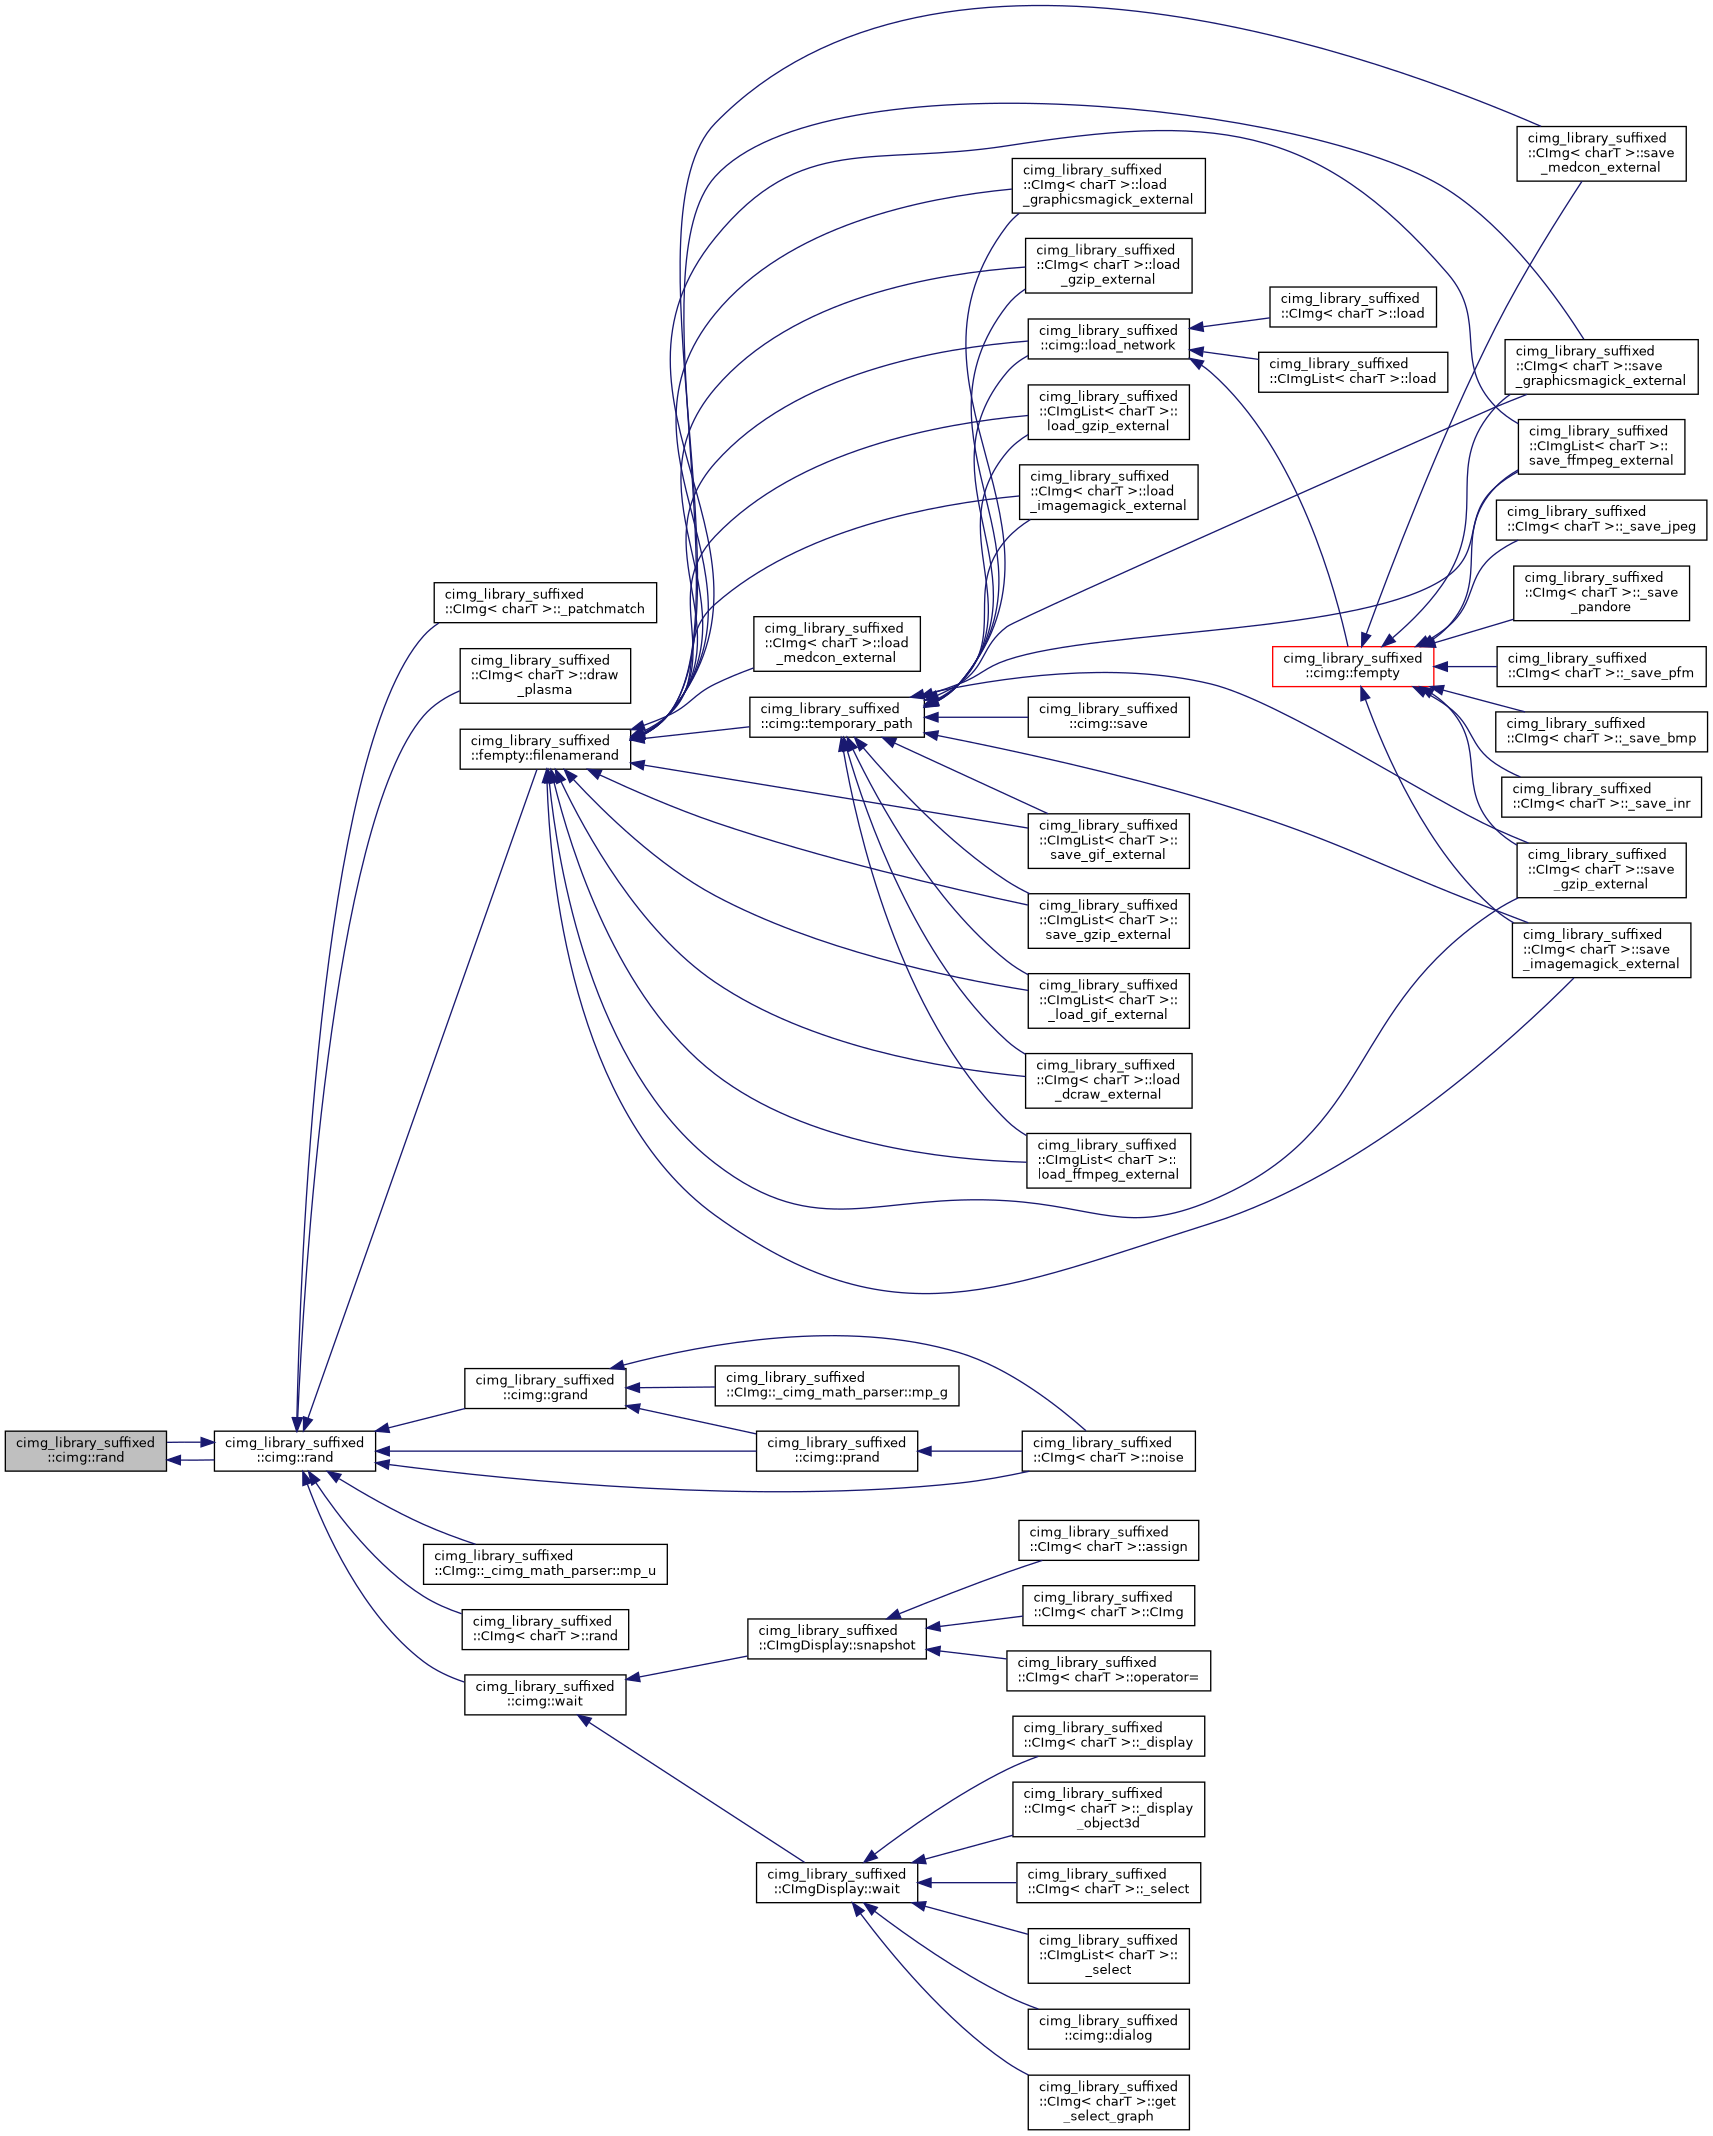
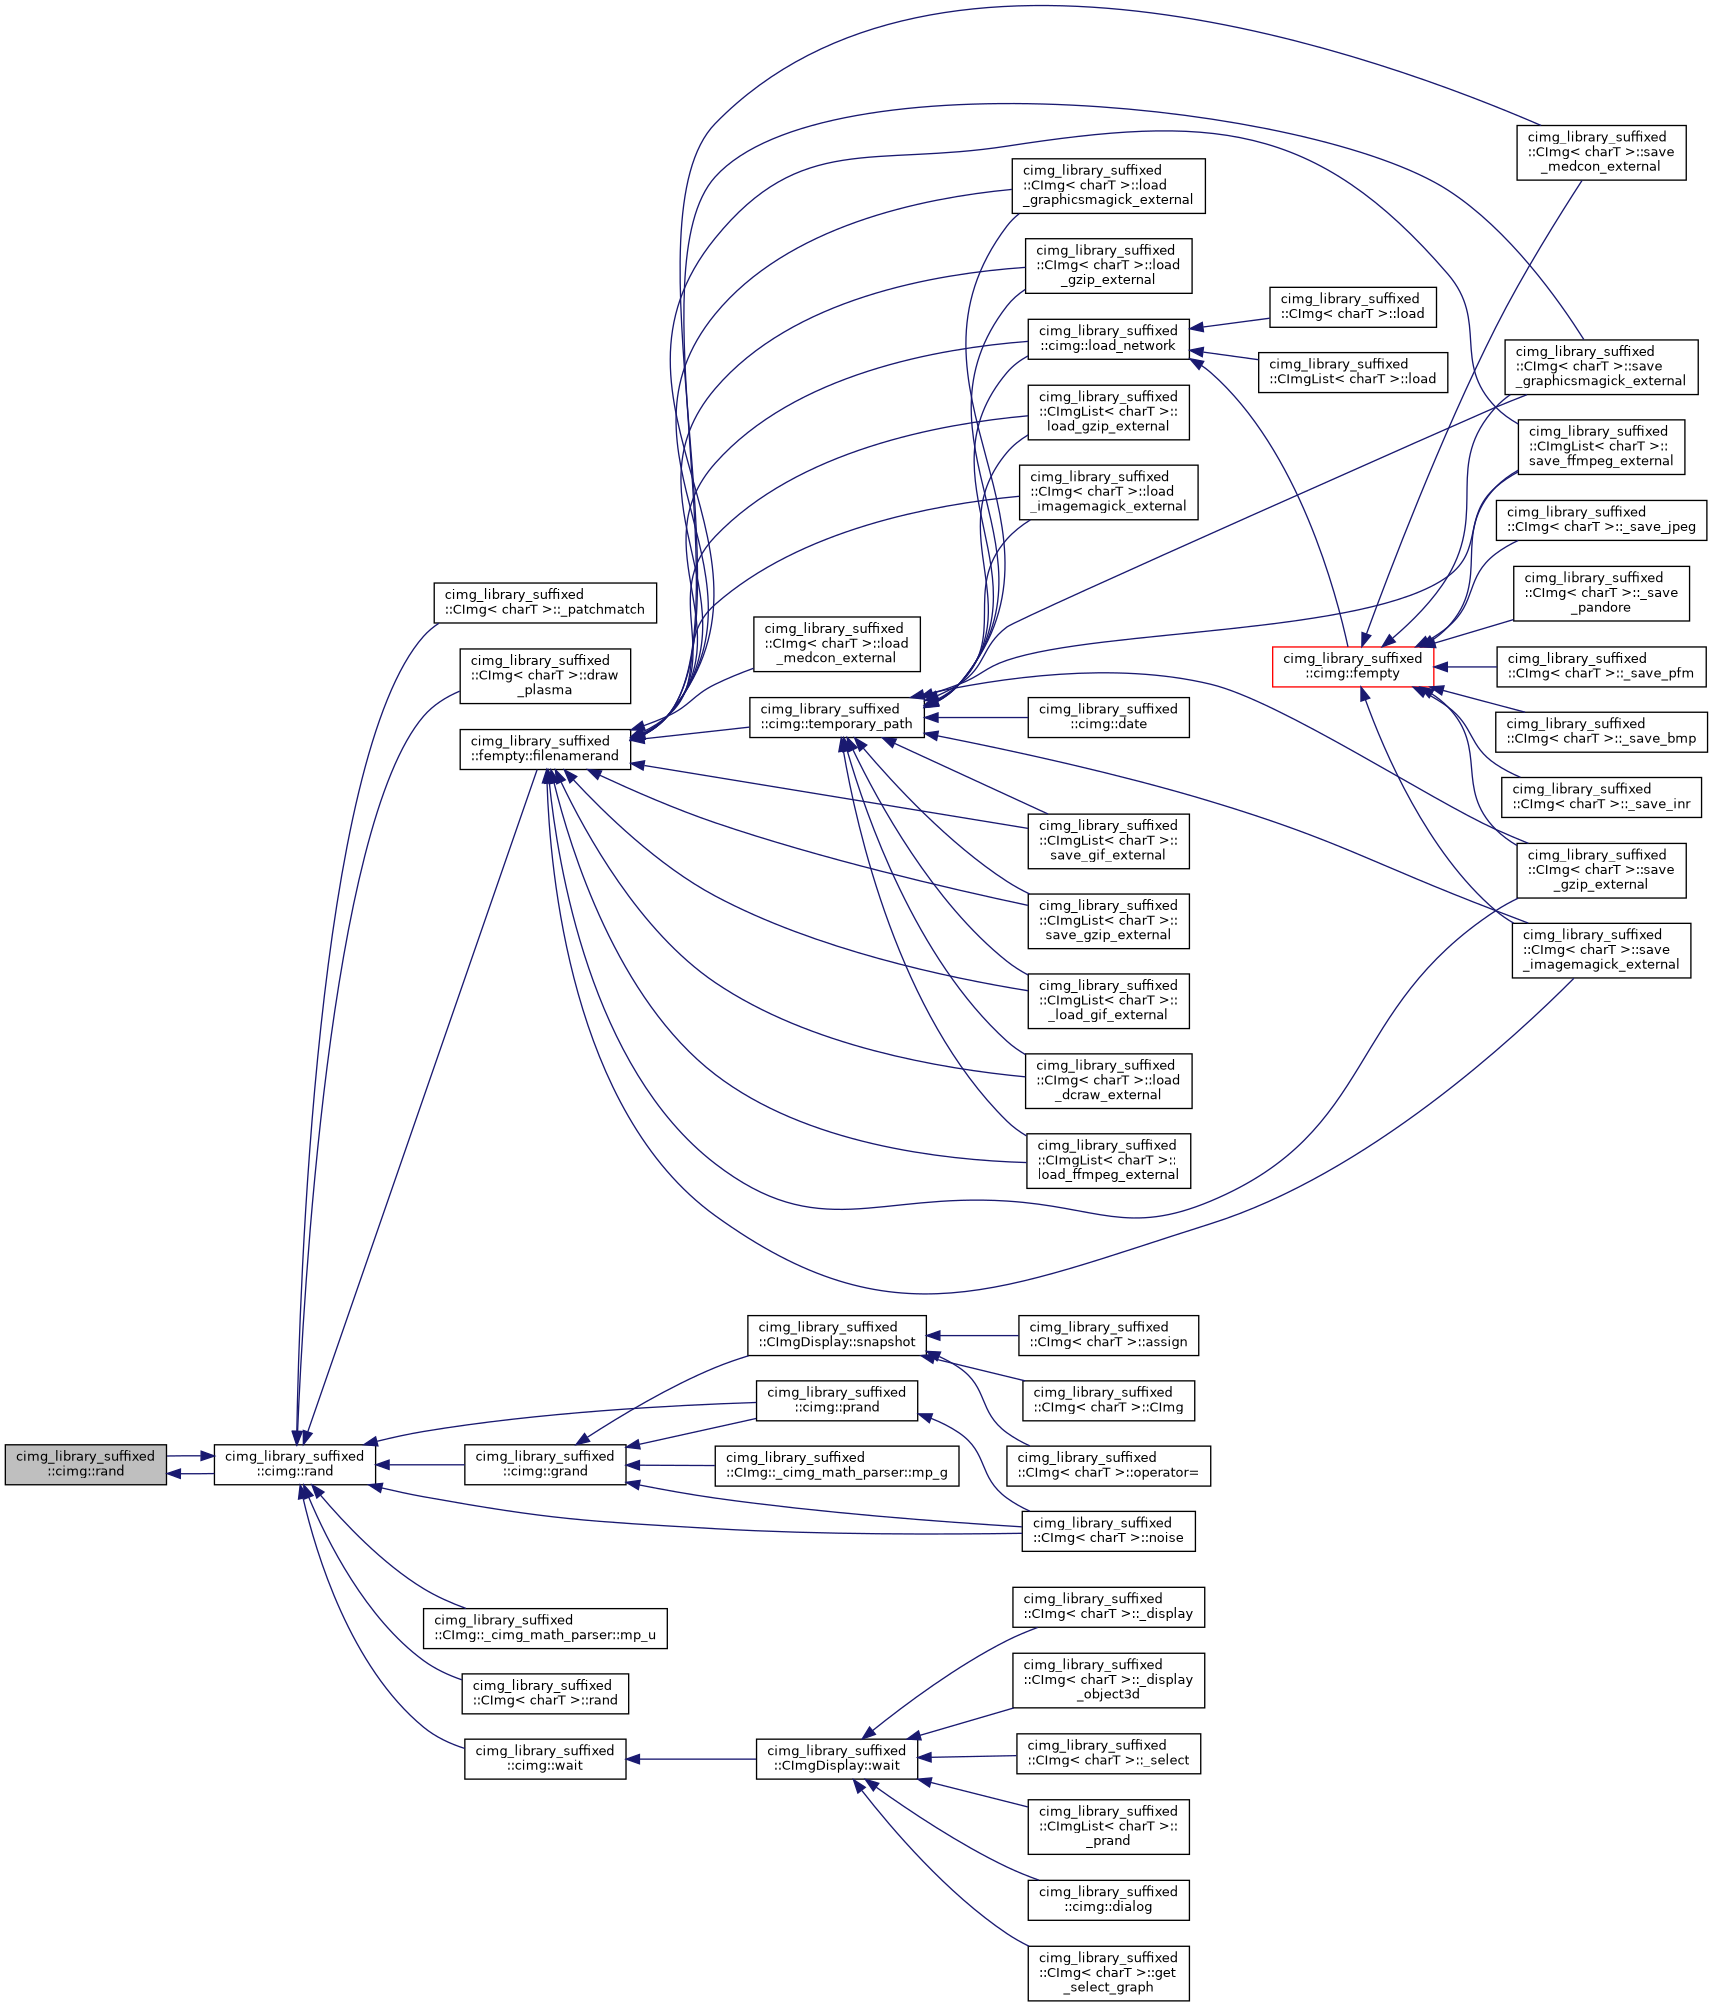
node "cimg_library_suffixed ::cimg::save": label "cimg_library_suffixed ::cimg::save" -> "cimg_library_suffixed ::cimg::date"
edge "cimg_library_suffixed ::CImgDisplay::snapshot" -> "cimg_library_suffixed ::cimg::wait": now "cimg_library_suffixed ::CImgDisplay::snapshot" -> "cimg_library_suffixed ::cimg::grand"
node "cimg_library_suffixed ::CImgList< charT >:: _select": label "cimg_library_suffixed ::CImgList< charT >:: _select" -> "cimg_library_suffixed ::CImgList< charT >:: _prand"
